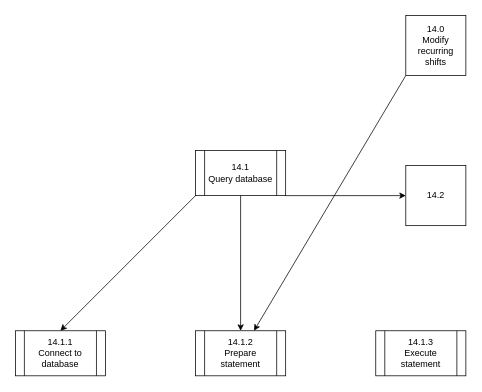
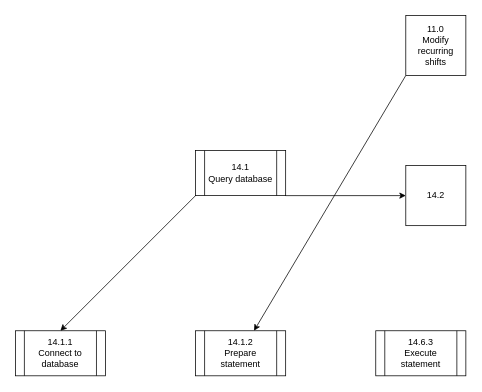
node "14.0 Modify recurring shifts": label "14.0 Modify recurring shifts" -> "11.0 Modify recurring shifts"
edge "14.1Query database" -> "14.1.2 Prepare statement": removed
node "14.1.3Execute statement": label "14.1.3Execute statement" -> "14.6.3Execute statement"
